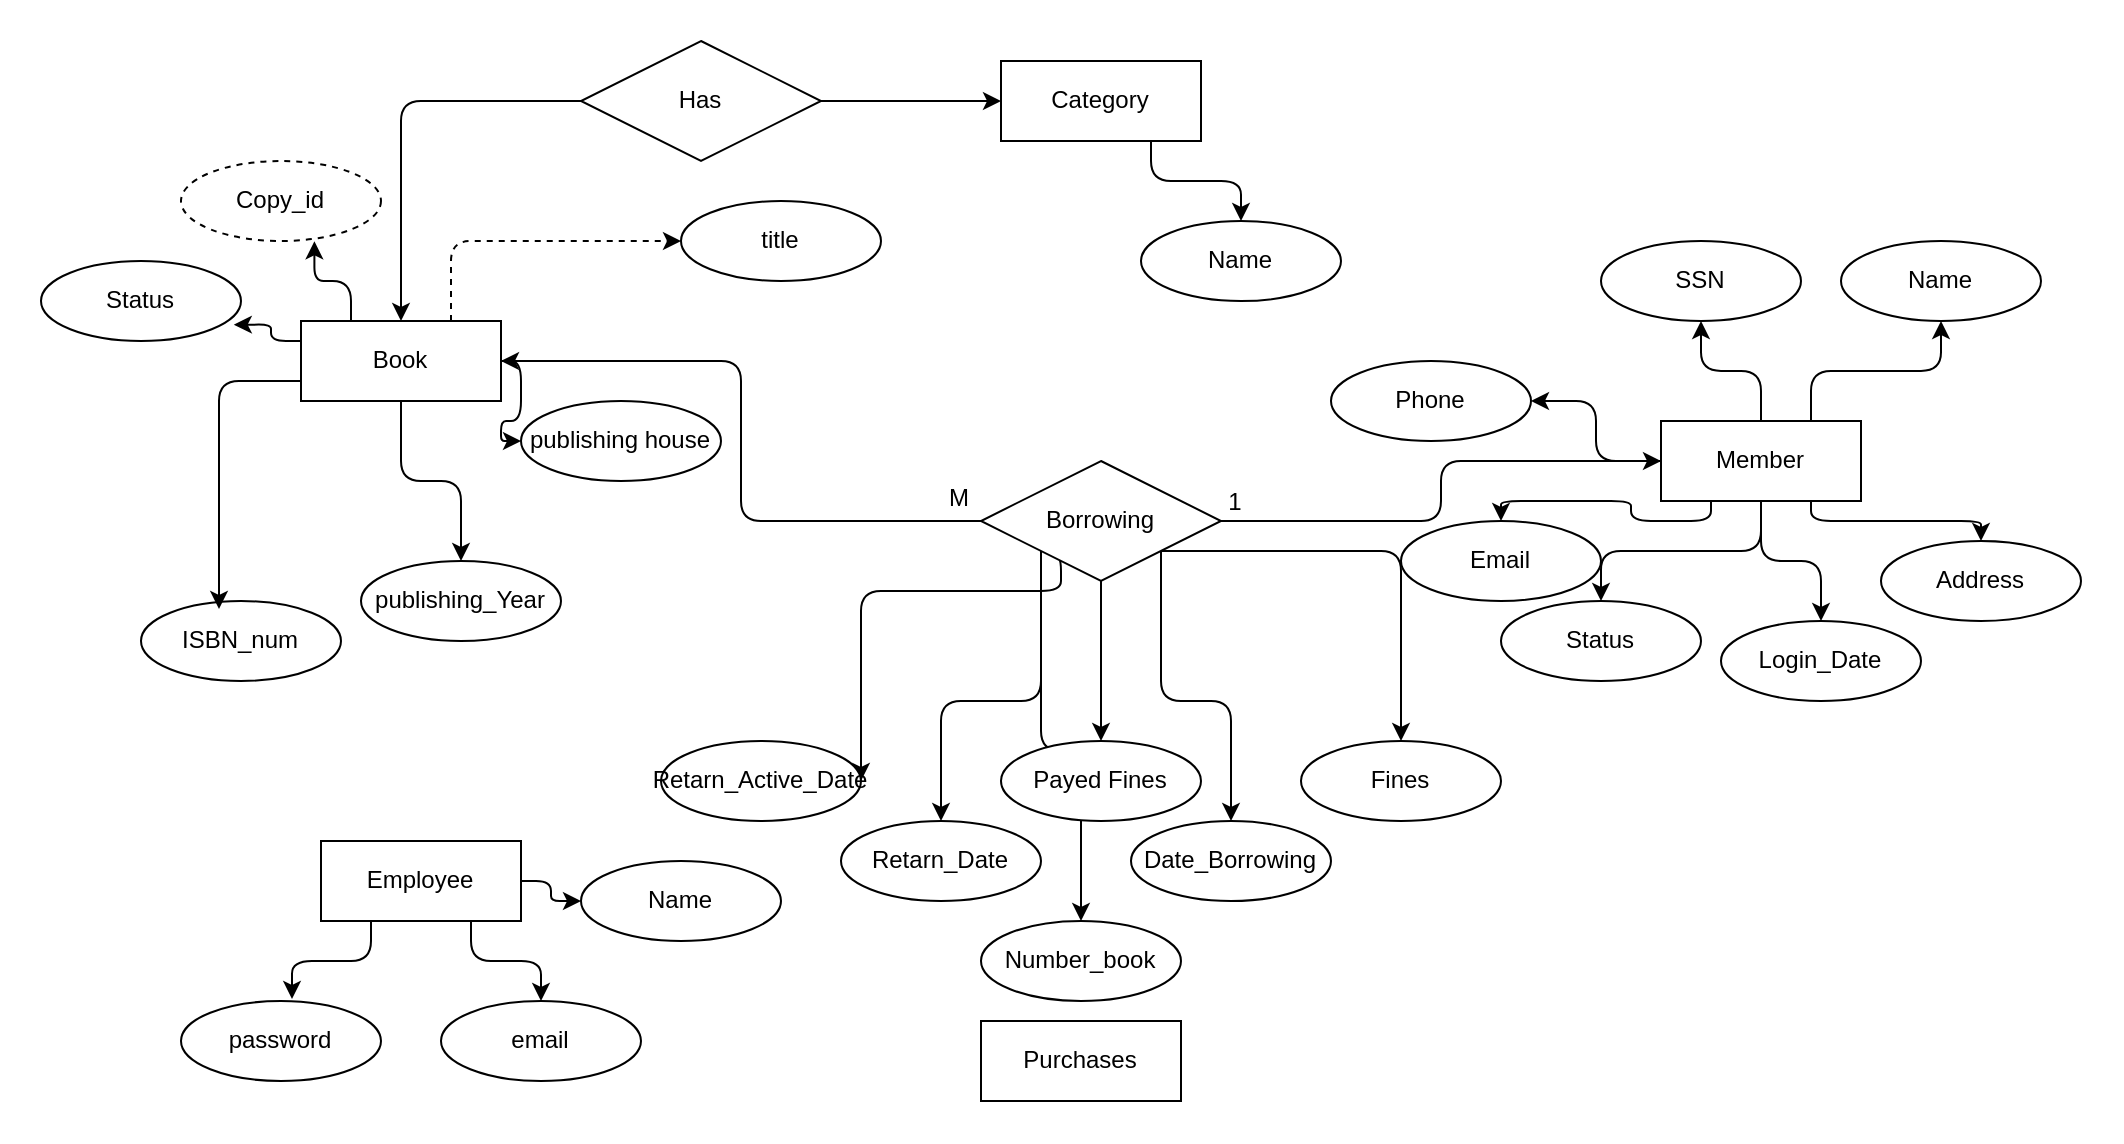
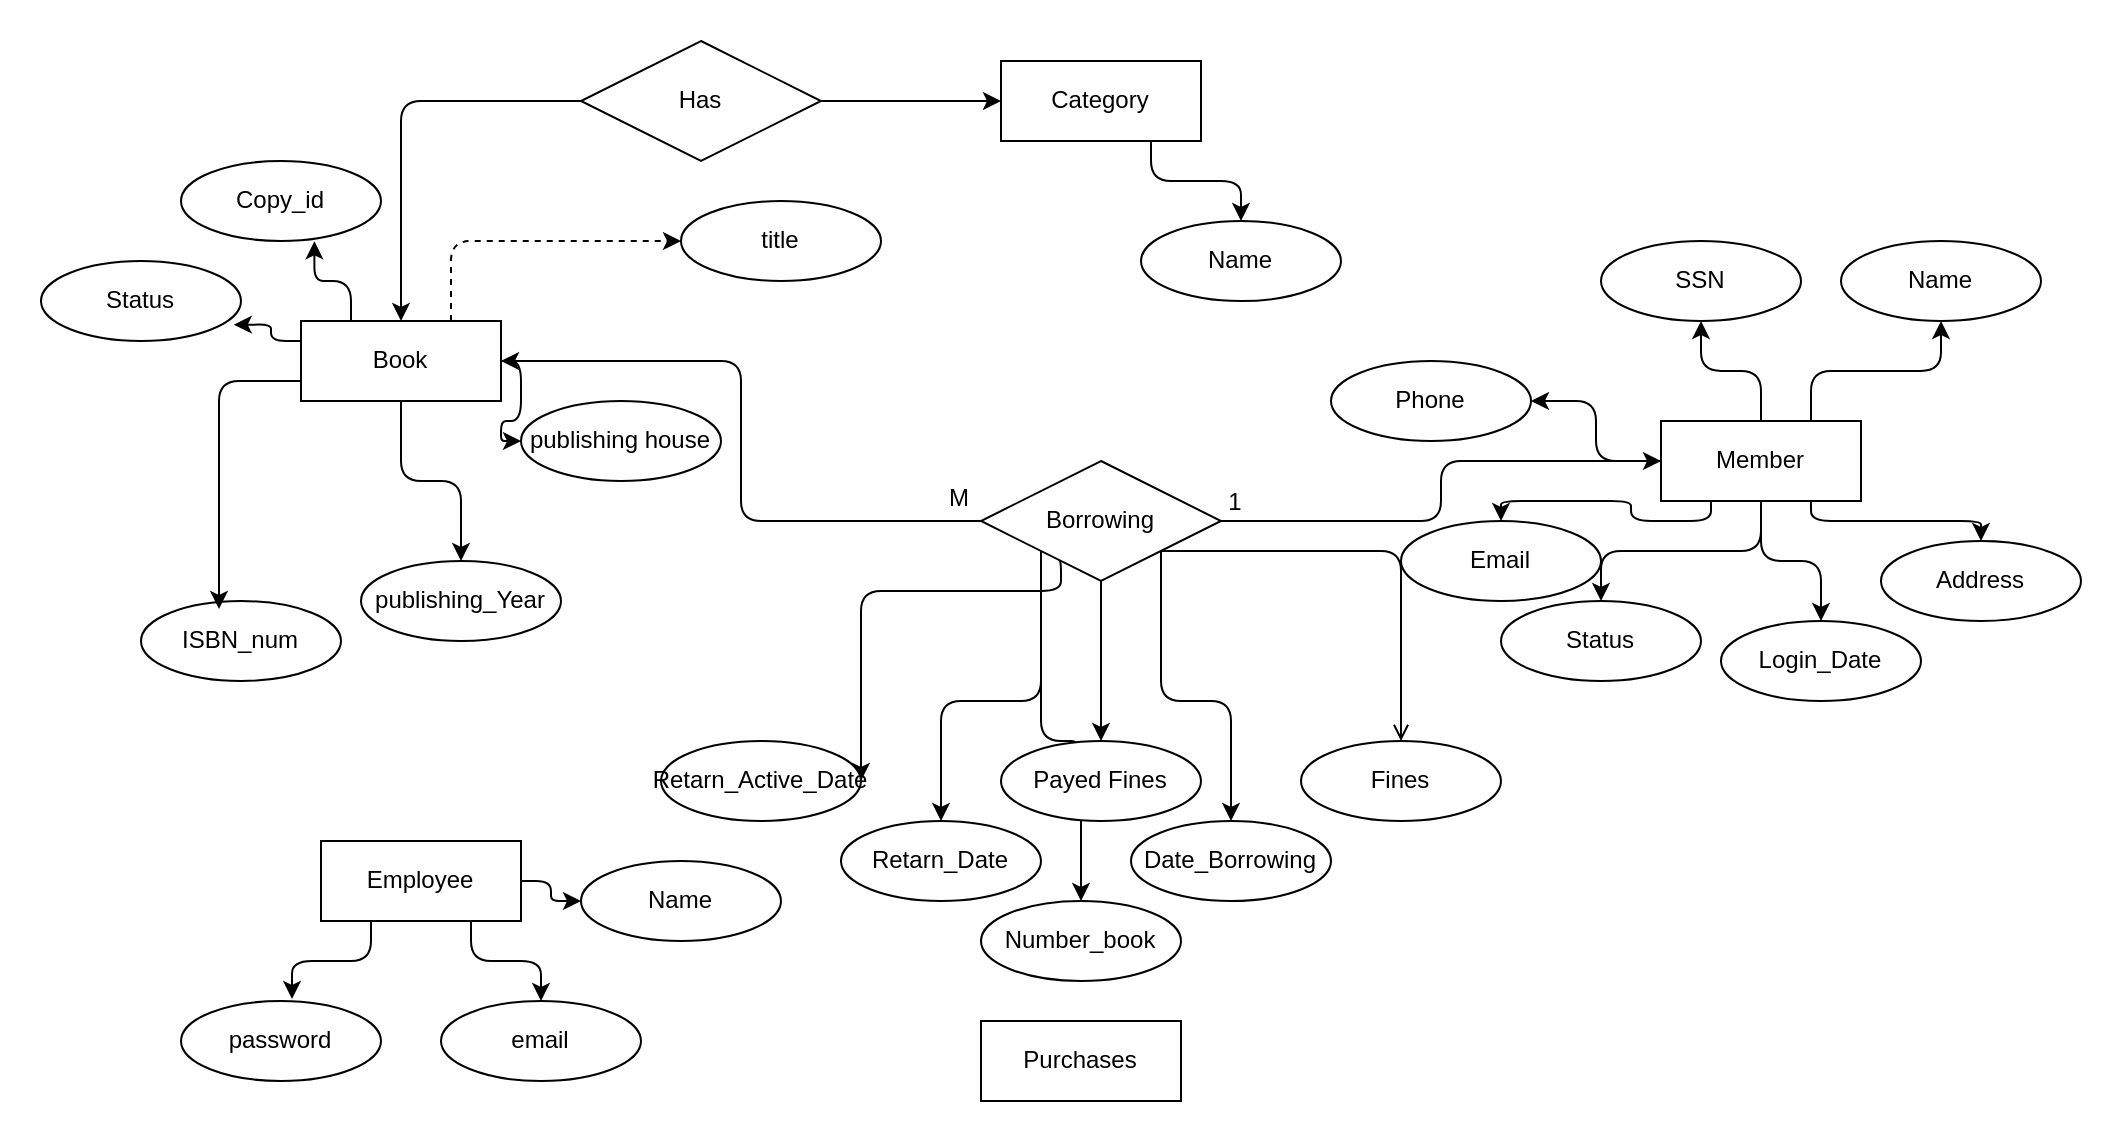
node "Copy_id": style dashed -> solid
edge "Borrowing" -> "Fines": arrowhead classic -> open
node "Number_book": moved (1081, 961) -> (1081, 941)
